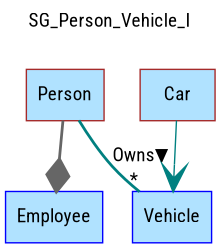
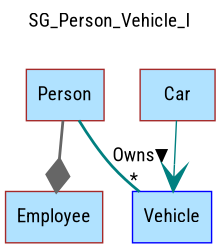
node "Employee": color blue -> brown
